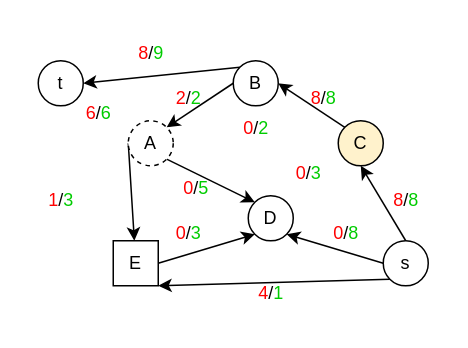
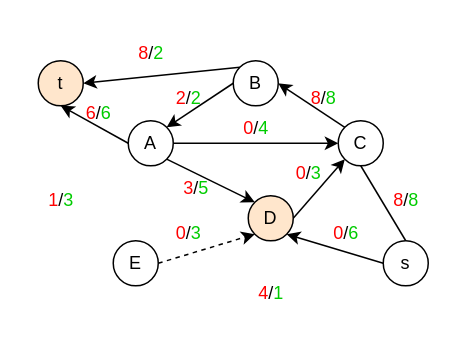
node "8/9": label "8/9" -> "8/2"
node "t": fillcolor #ffffff -> #ffe6cc
node "0/2": label "0/2" -> "0/4"
node "A": style dashed -> solid
edge "A" -> "C": added
node "C": fillcolor #fff2cc -> #ffffff
edge "s" -> "C": arrowhead classic -> none
edge "A" -> "E": now "A" -> "t"
node "0/5": label "0/5" -> "3/5"
edge "D" -> "C": added
node "D": fillcolor #ffffff -> #ffe6cc
node "0/8": label "0/8" -> "0/6"
edge "E" -> "D": style solid -> dashed
node "E": shape rectangle -> ellipse
edge "s" -> "E": removed
